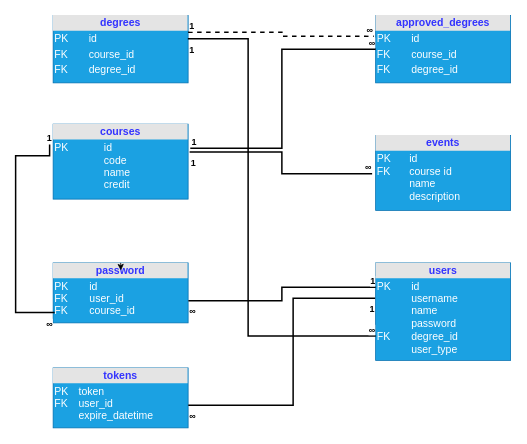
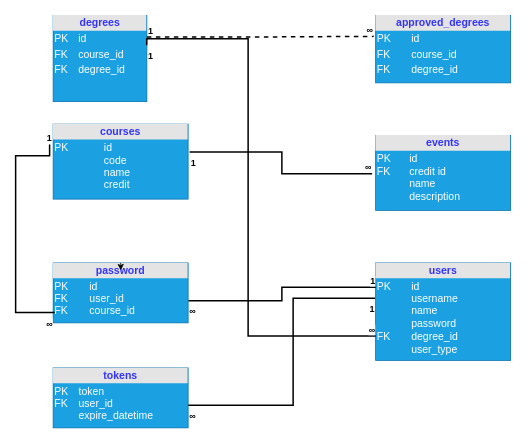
node "degrees PK id FK course_id FK degree_id": size 135x68 -> 94x86
edge "approved_degrees PK id FK course_id FK degree_id" -- "courses PK id code name credit": removed, labels "∞", "1"
node "events PK FK id course id name description": label "events PK FK id course id name description" -> "events PK FK id credit id name description"
